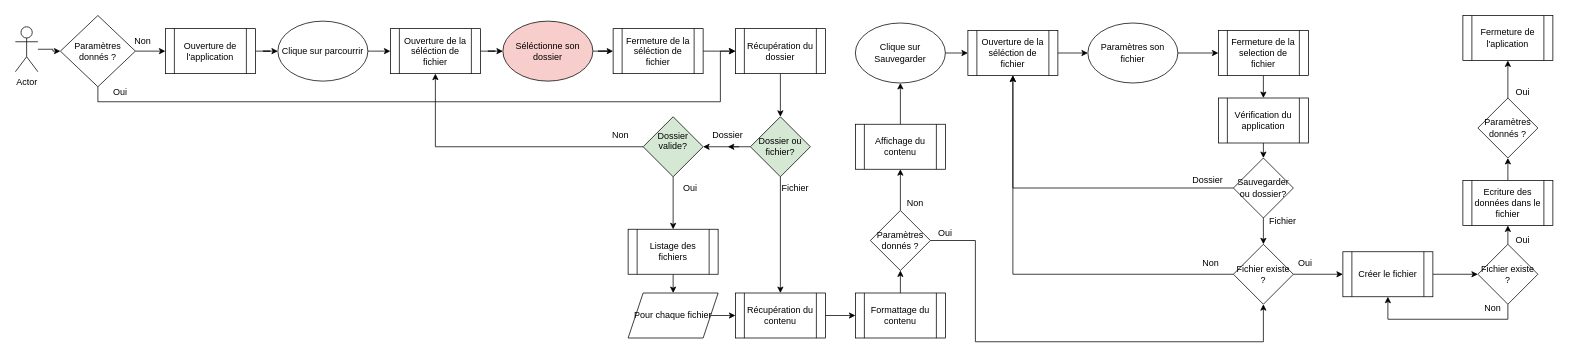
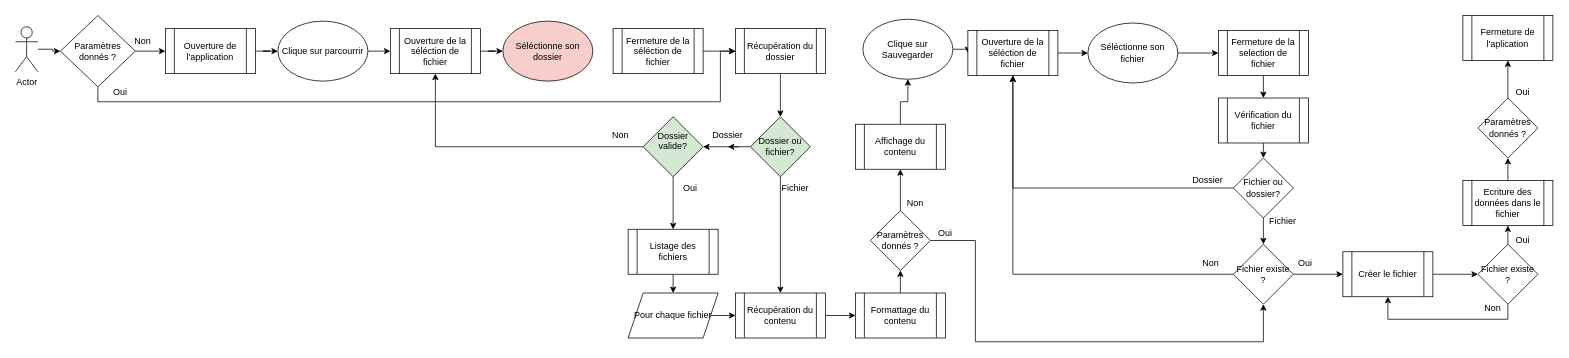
edge "Séléctionne son dossier" -> "Fermeture de la séléction de fichier": removed
node "Clique sur Sauvegarder": moved (900, 53) -> (908, 49)
node "Paramètres son fichier": label "Paramètres son fichier" -> "Séléctionne son fichier"
node "Vérification du application": label "Vérification du application" -> "Vérification du fichier"
node "Sauvegarder ou dossier?": label "Sauvegarder ou dossier?" -> "Fichier ou dossier?"
